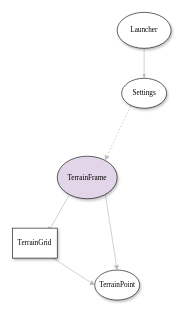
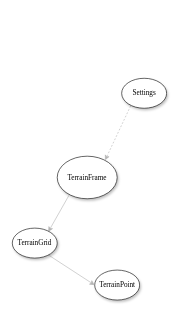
node "Launcher": removed
edge "Launcher" -> "Settings": removed
node "TerrainFrame": fillcolor #e1d5e7 -> #ffffff
edge "TerrainFrame" -> "TerrainPoint": removed
node "TerrainGrid": shape rectangle -> ellipse
